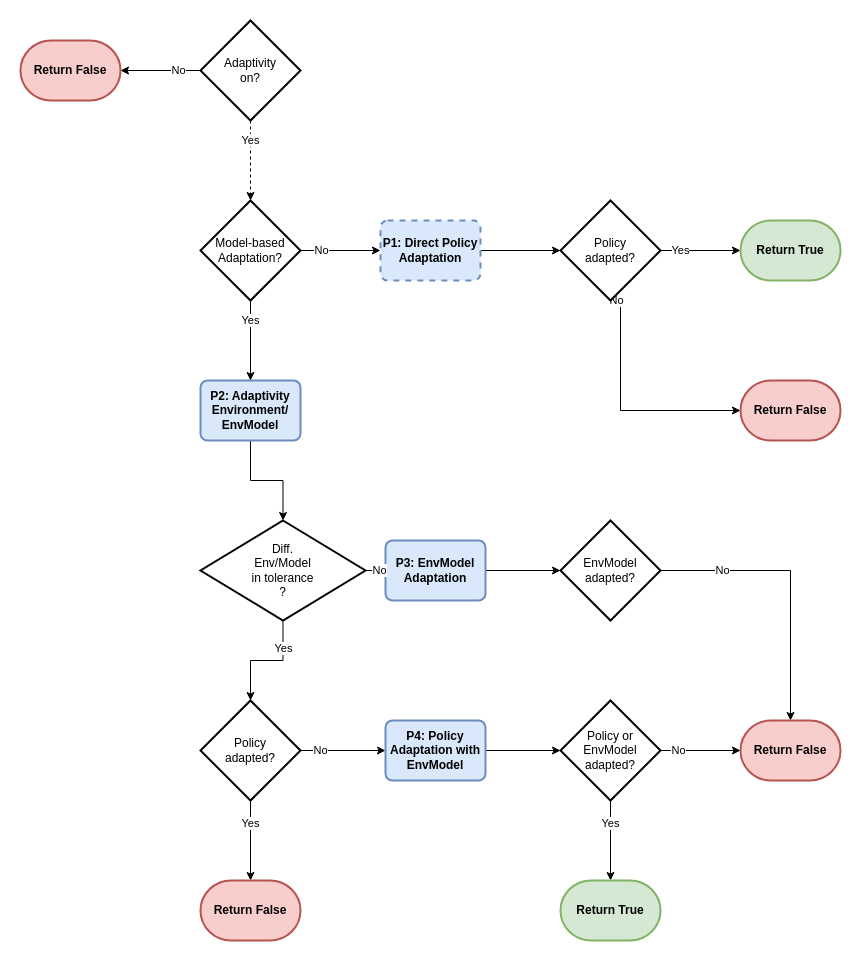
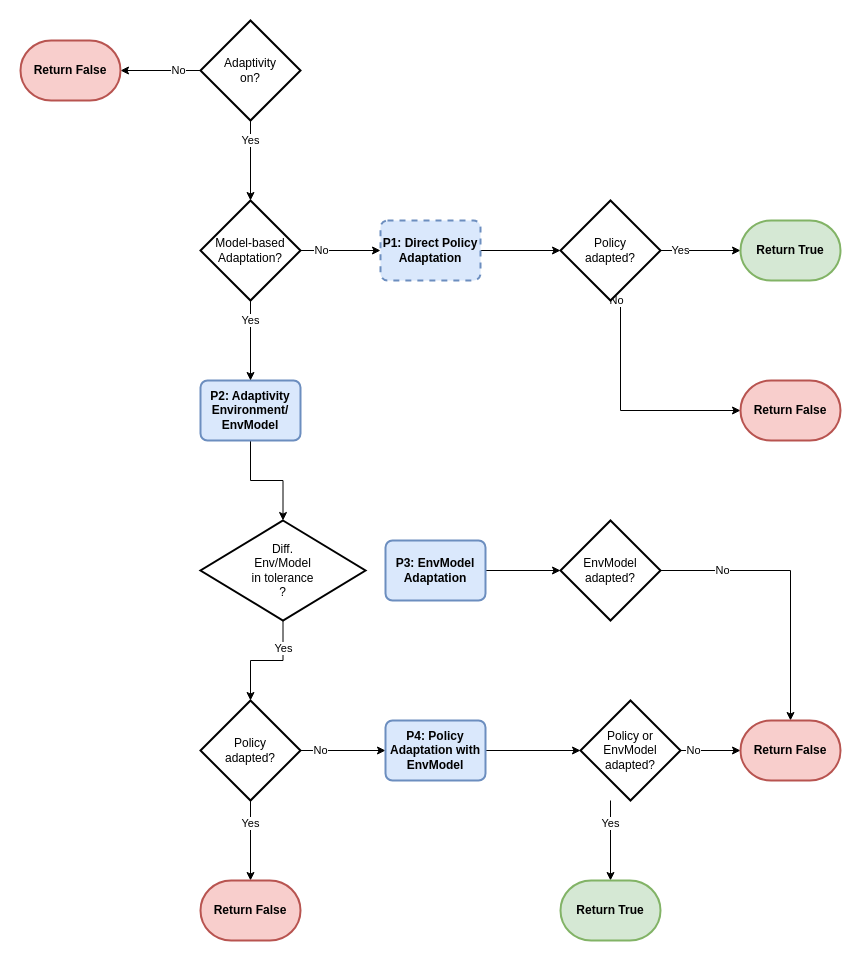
edge "Adaptivity on?" -> "Model-based Adaptation?": style dashed -> solid
edge "Diff. Env/Model in tolerance ?" -> "P3: EnvModel Adaptation": removed, label "No"
node "Policy or EnvModel adapted?": moved (611, 751) -> (631, 751)
